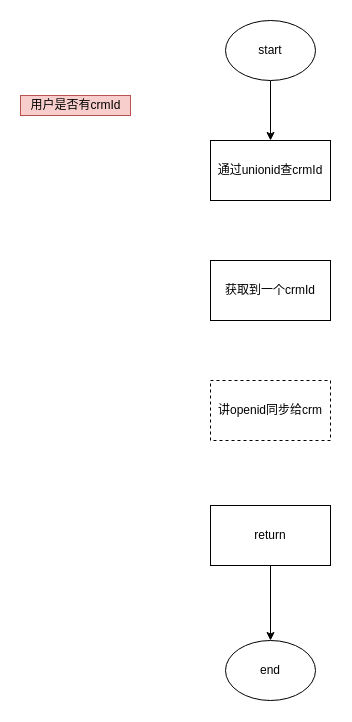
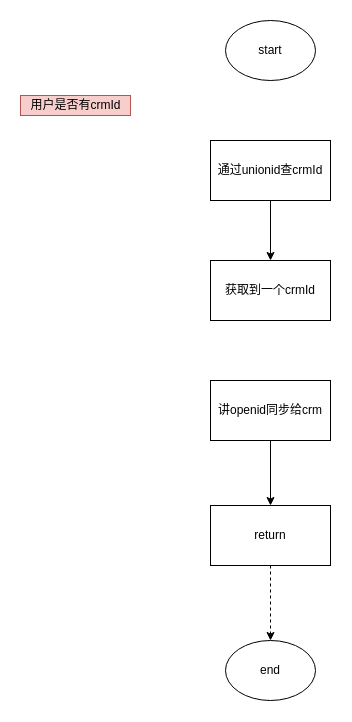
edge "start" -> "通过unionid查crmId": removed
edge "通过unionid查crmId" -> "获取到一个crmId": added
node "讲openid同步给crm": style dashed -> solid
edge "讲openid同步给crm" -> "return": added
edge "return" -> "end": style solid -> dashed
